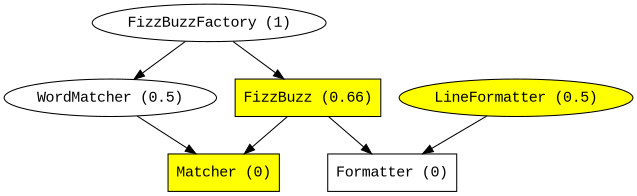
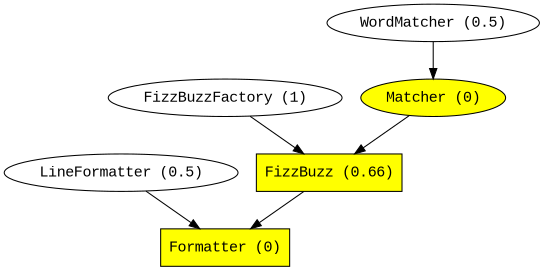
edge "FizzBuzzFactory (1)" -> "WordMatcher (0.5)": removed
node "LineFormatter (0.5)": fillcolor yellow -> white
edge "FizzBuzz (0.66)" -> "Matcher (0)": reversed
node "Matcher (0)": shape box -> ellipse
node "Formatter (0)": fillcolor white -> yellow
